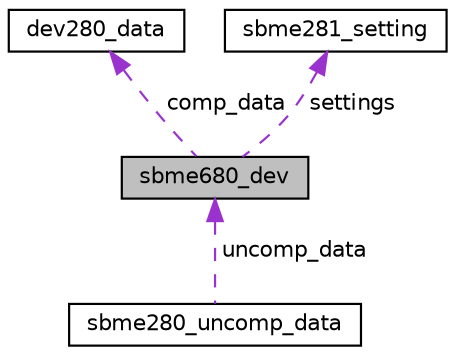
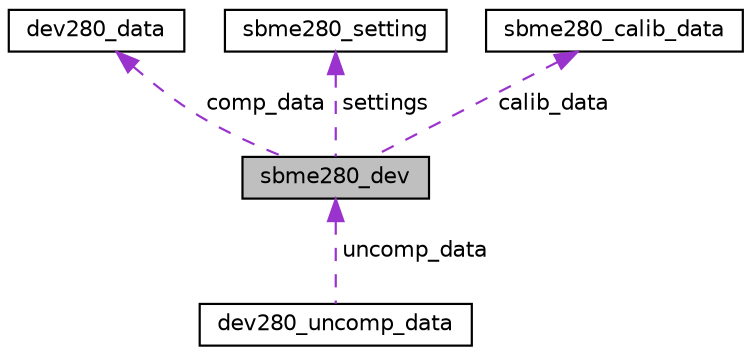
node "sbme281_setting": label "sbme281_setting" -> "sbme280_setting"
node "sbme280_calib_data": added
node "sbme680_dev": label "sbme680_dev" -> "sbme280_dev"
node "sbme280_uncomp_data": label "sbme280_uncomp_data" -> "dev280_uncomp_data"
